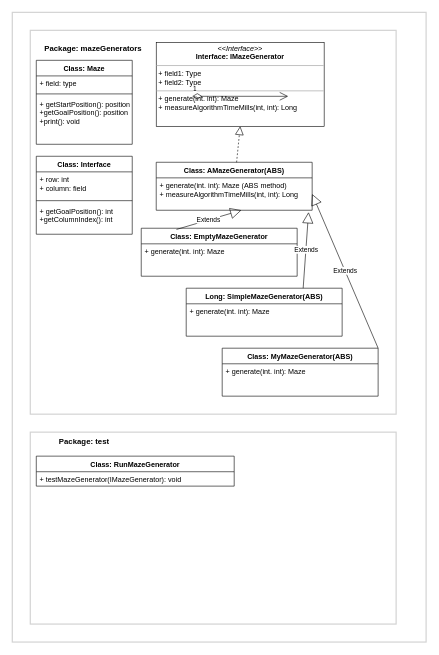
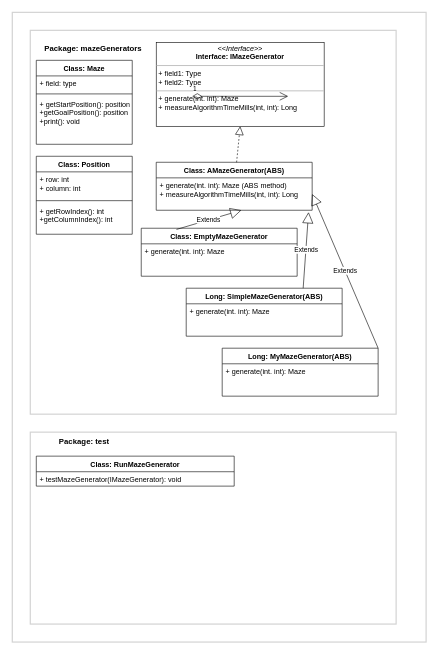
node "Class: Interface": label "Class: Interface" -> "Class: Position"
node "+ row: int + column: field": label "+ row: int + column: field" -> "+ row: int + column: int"
node "+ getGoalPosition(): int +getColumnIndex(): int": label "+ getGoalPosition(): int +getColumnIndex(): int" -> "+ getRowIndex(): int +getColumnIndex(): int"
node "Class: MyMazeGenerator(ABS)": label "Class: MyMazeGenerator(ABS)" -> "Long: MyMazeGenerator(ABS)"
